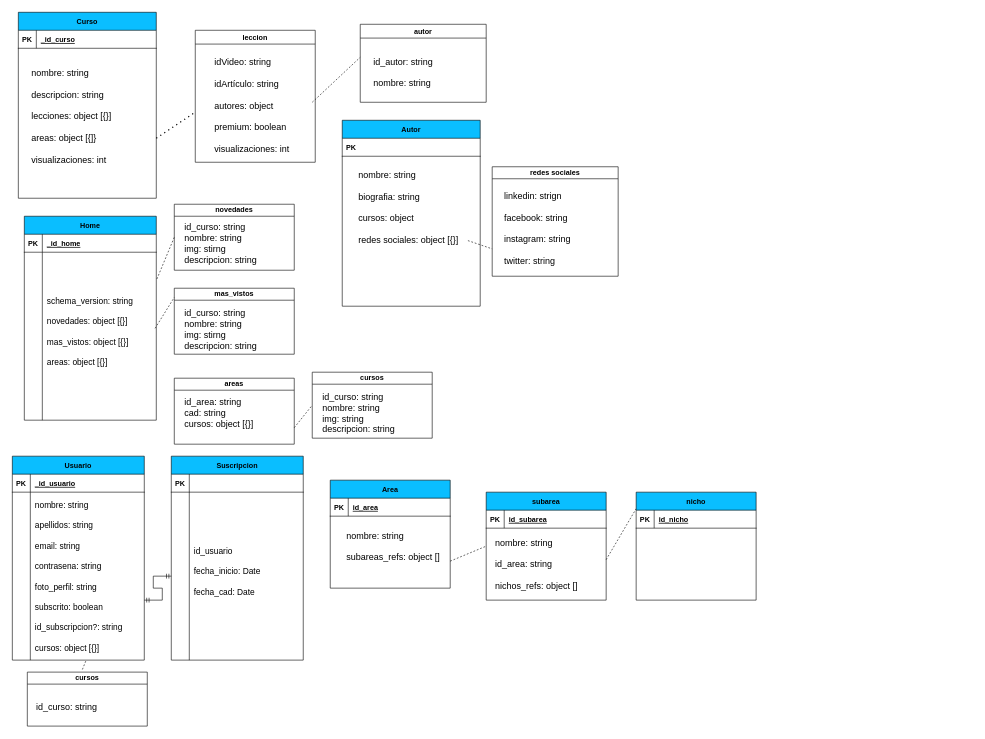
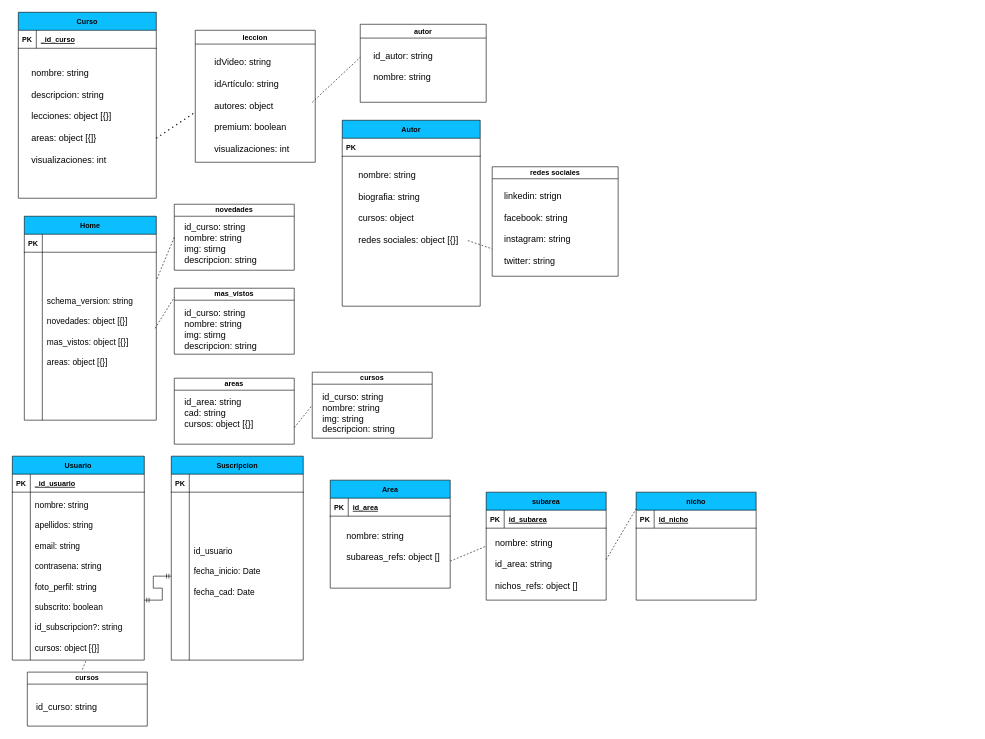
node "id_autor: string nombre: string": moved (426, 72) -> (426, 66)
node "_id_home": removed
